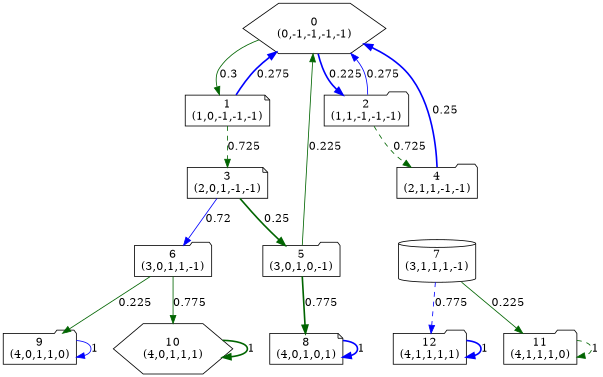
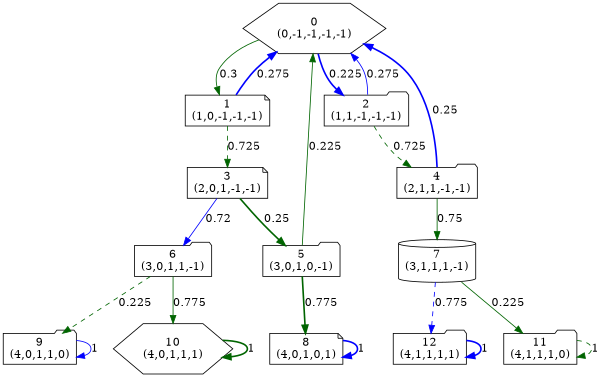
edge "4 (2,1,1,-1,-1)" -> "7 (3,1,1,1,-1)": added, label "0.75"
edge "6 (3,0,1,1,-1)" -> "9 (4,0,1,1,0)": style solid -> dashed
